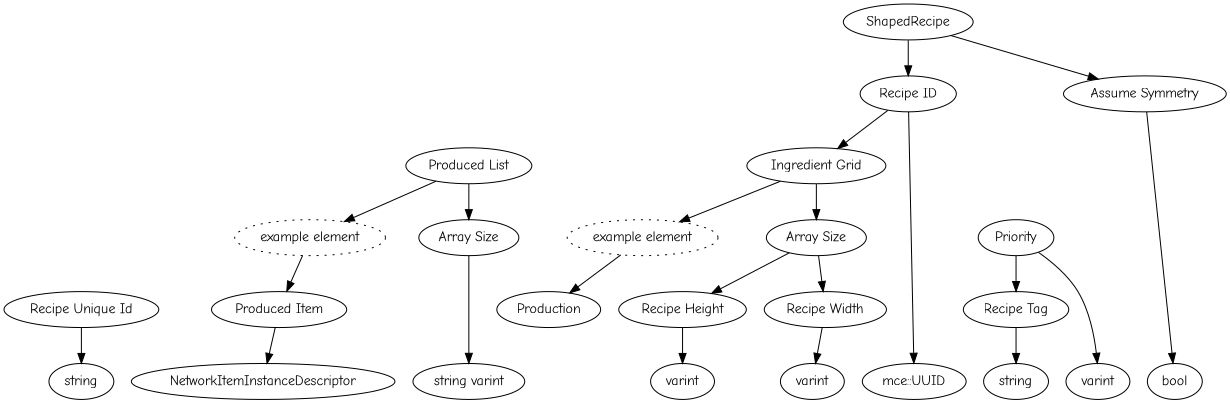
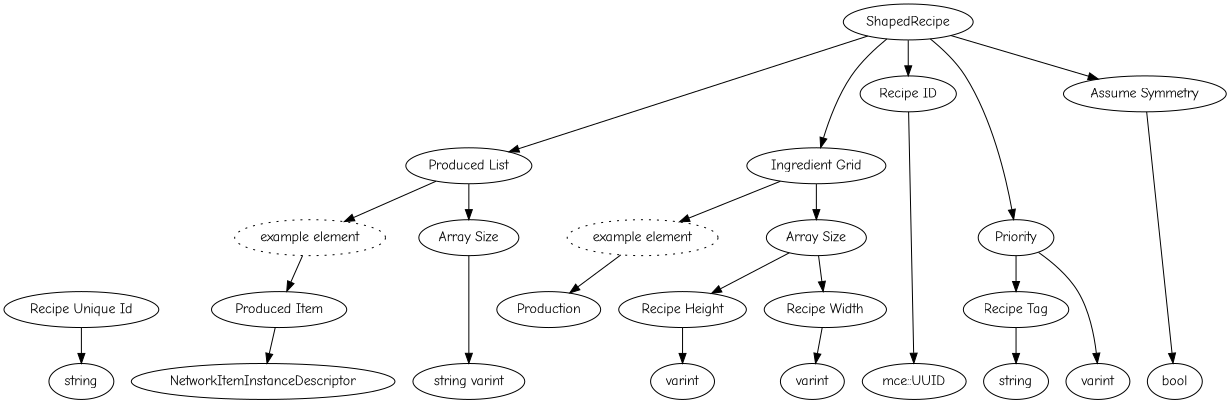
edge "ShapedRecipe" -> "Produced List": added
edge "ShapedRecipe" -> "Priority": added
edge "Recipe ID" -> "Ingredient Grid": now "ShapedRecipe" -> "Ingredient Grid"
